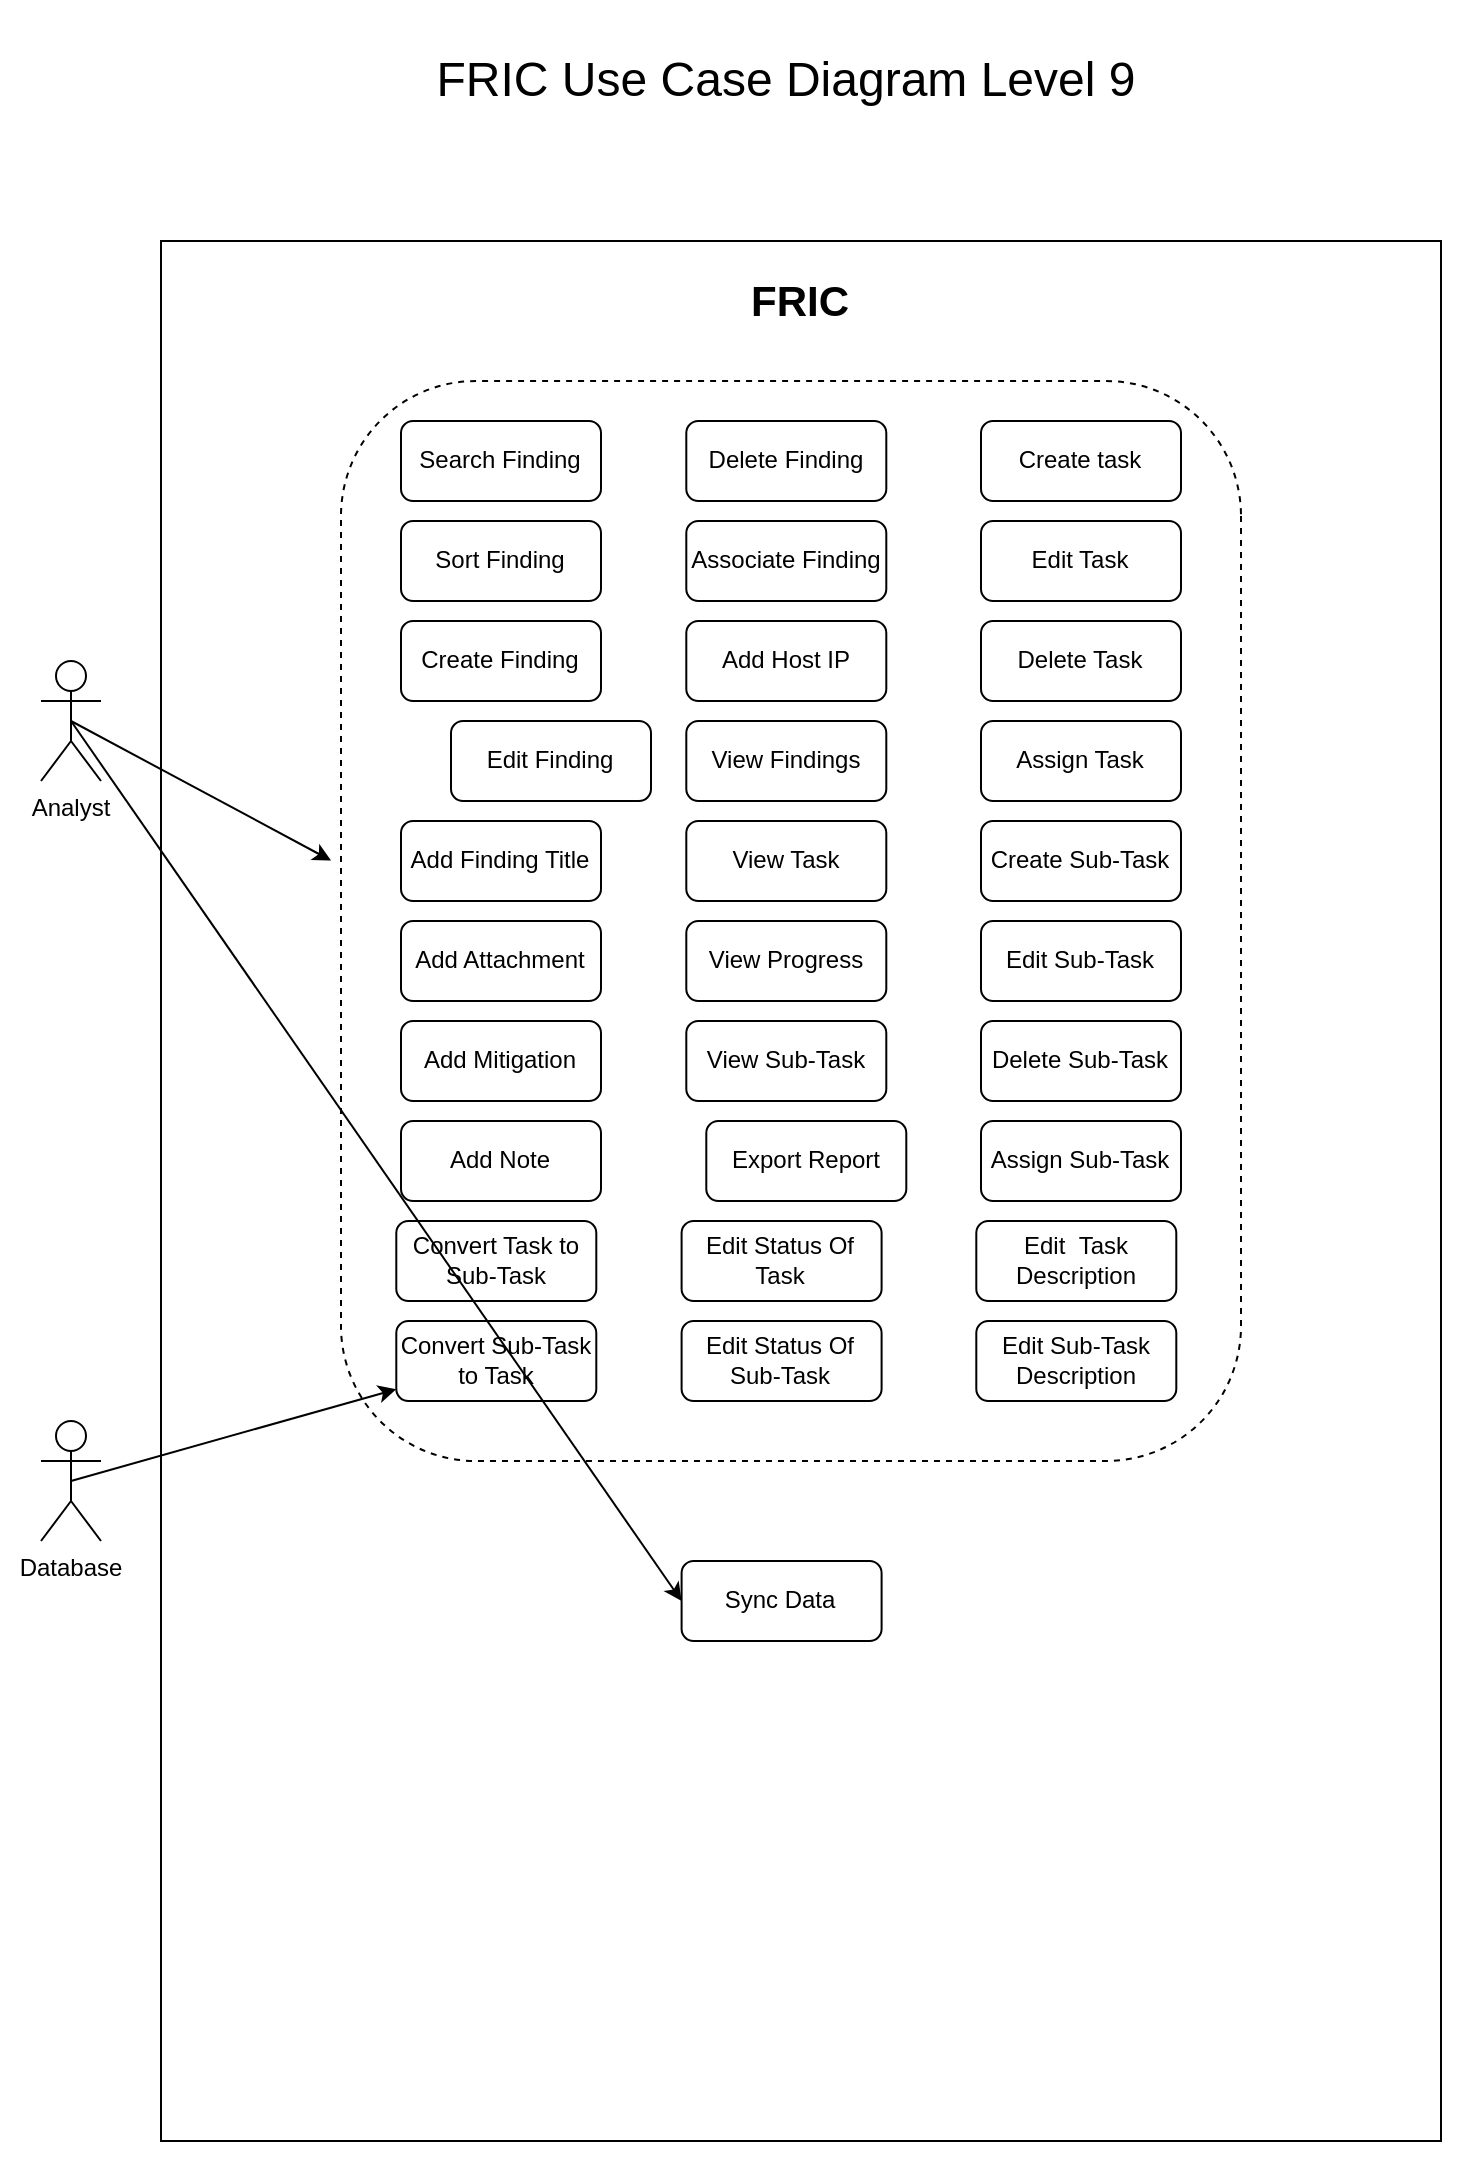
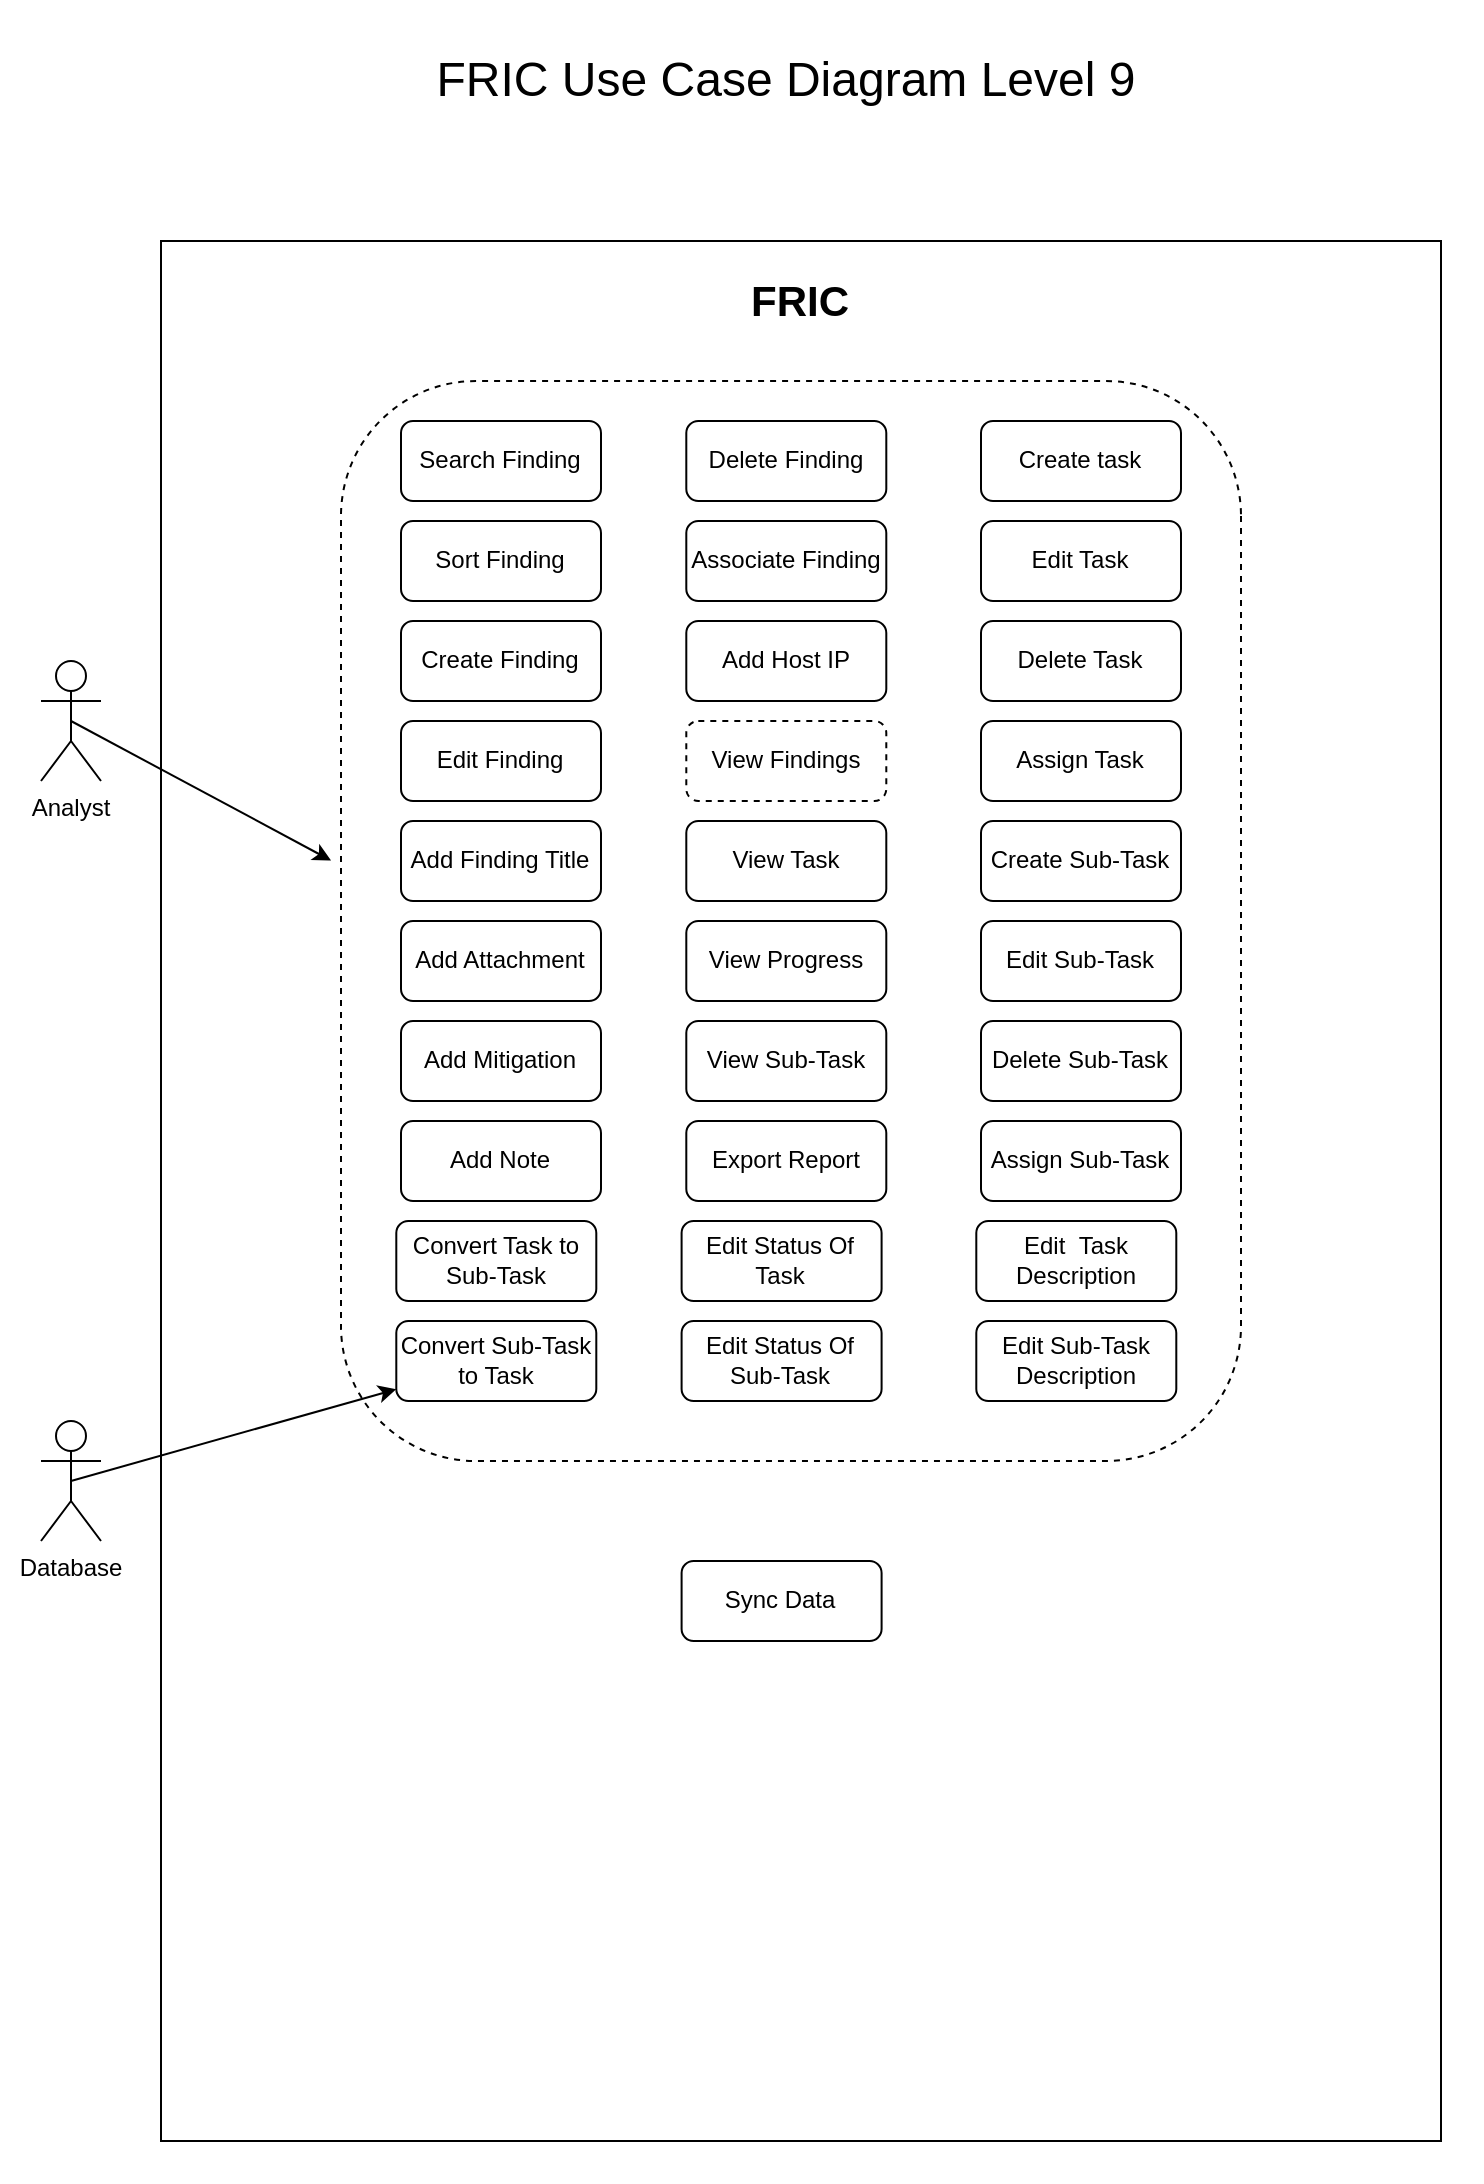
node "Edit Finding": moved (551, 761) -> (501, 761)
node "View Findings": style solid -> dashed
edge "Analyst" -> "Sync Data": removed
node "Export Report": moved (806, 1161) -> (786, 1161)
